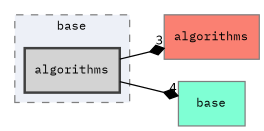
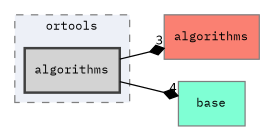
cluster "base": label "base" -> "ortools"
